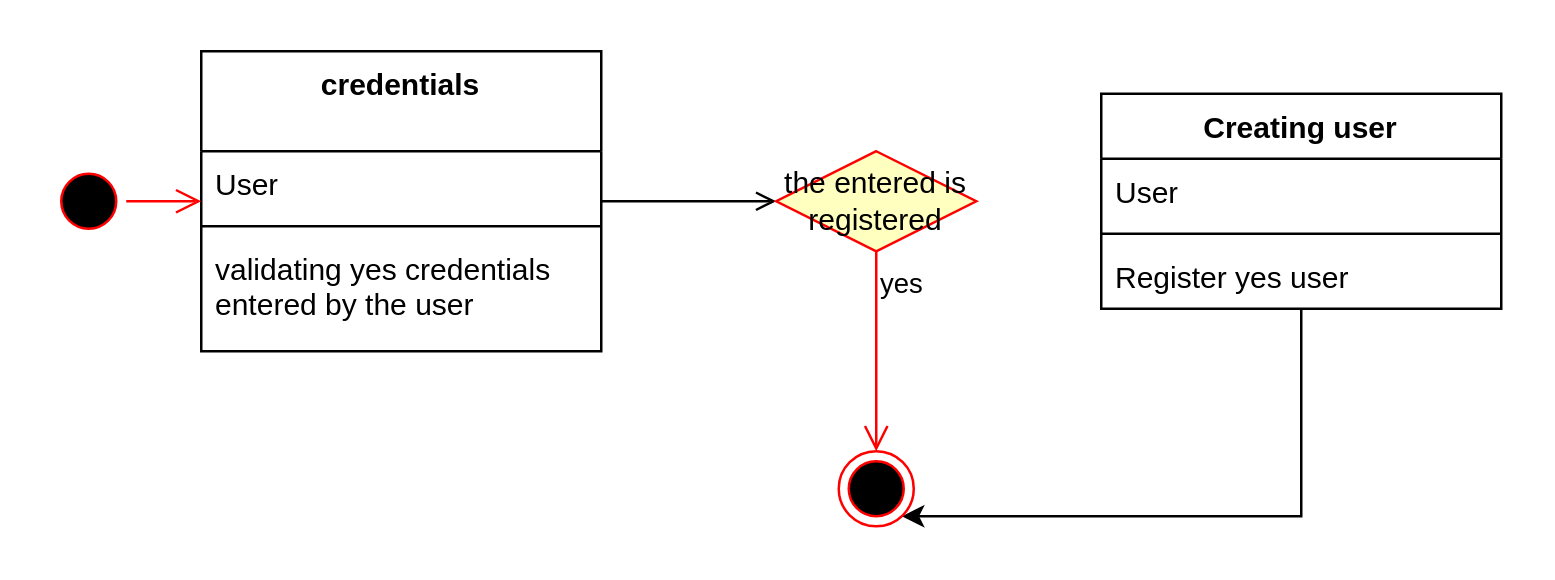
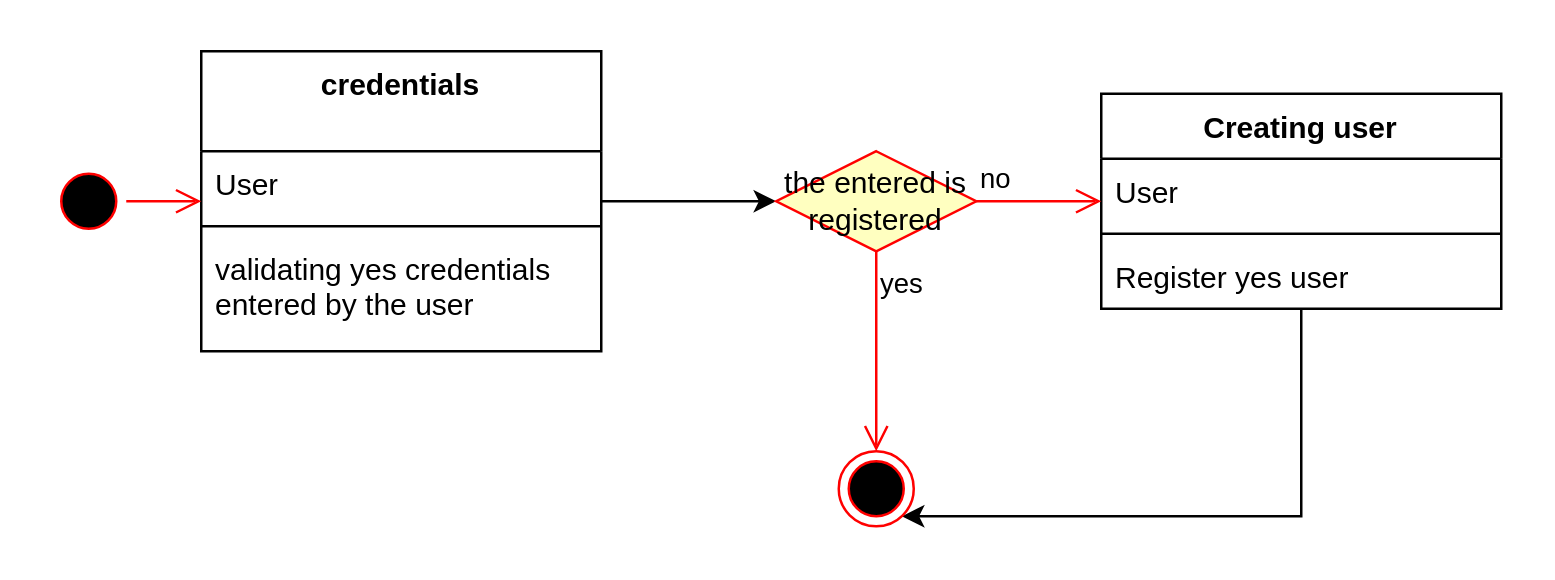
edge "credentials" -> "the entered is registered": arrowhead open -> classic
edge "the entered is registered" -> "Creating user": added, label "no"
